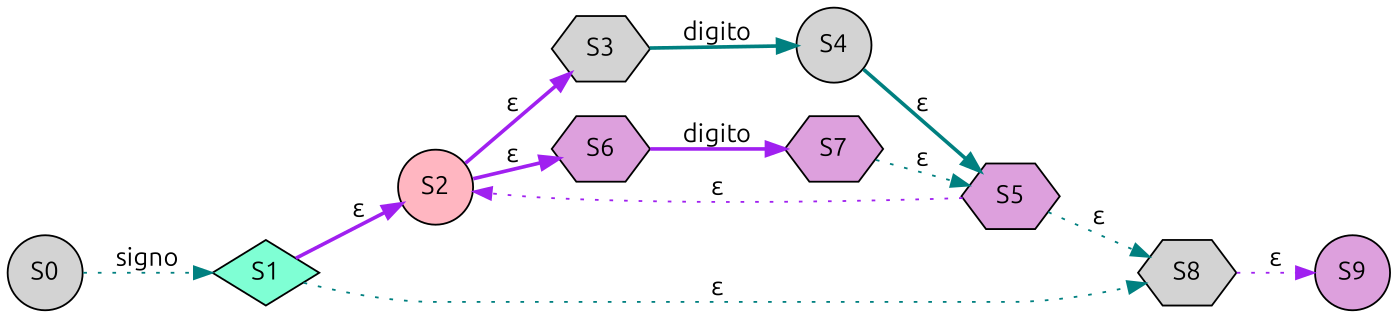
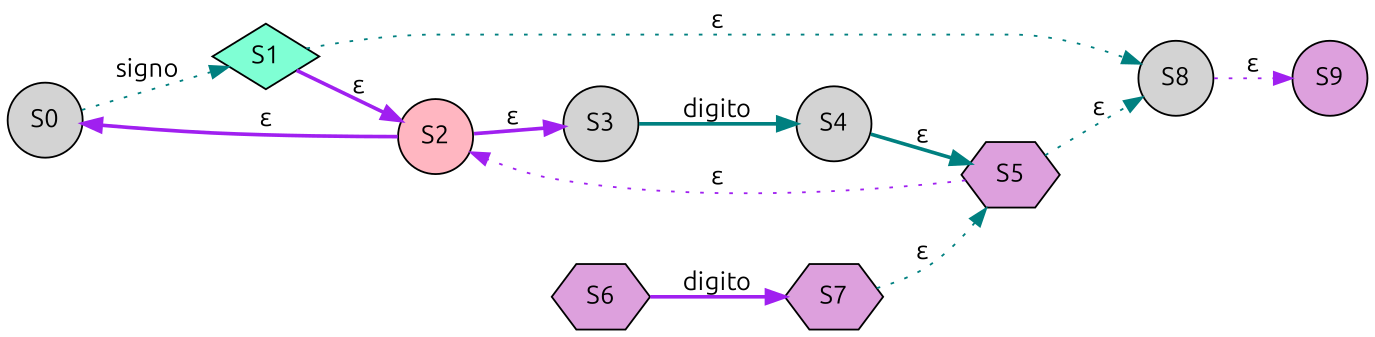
node "S3": shape hexagon -> circle
edge "S2" -> "S6": now "S2" -> "S0"
node "S8": shape hexagon -> circle
